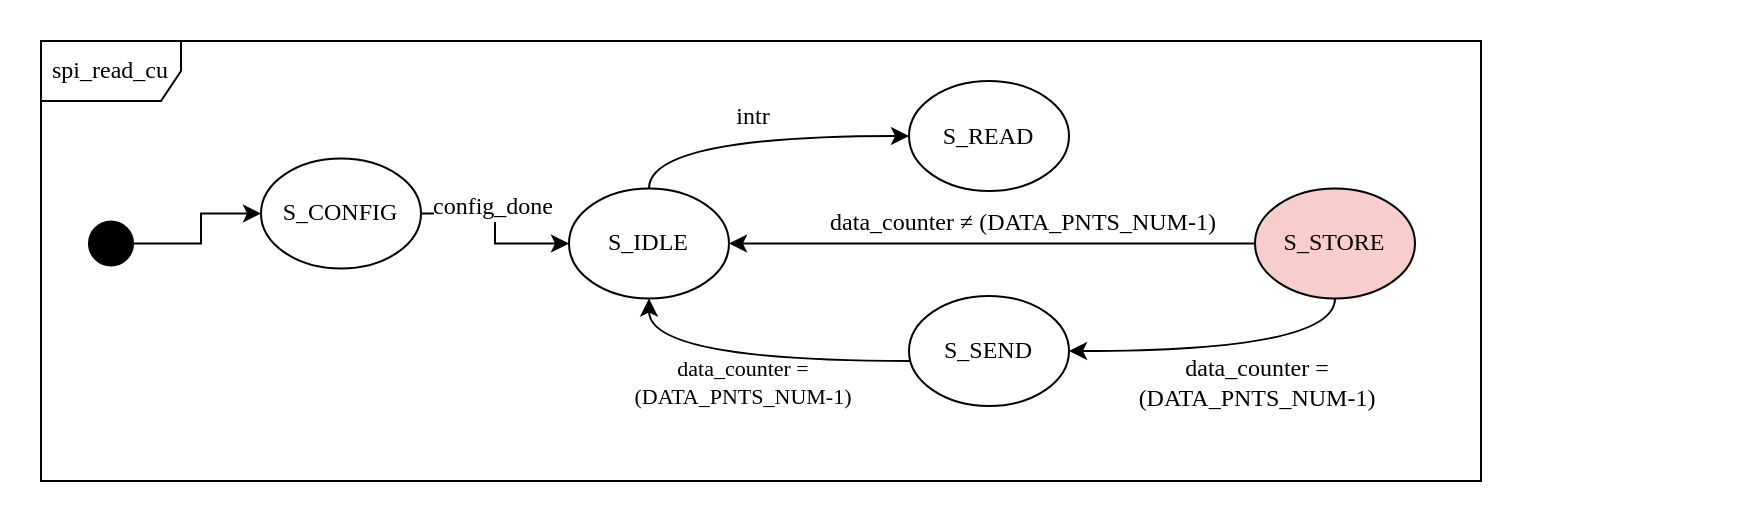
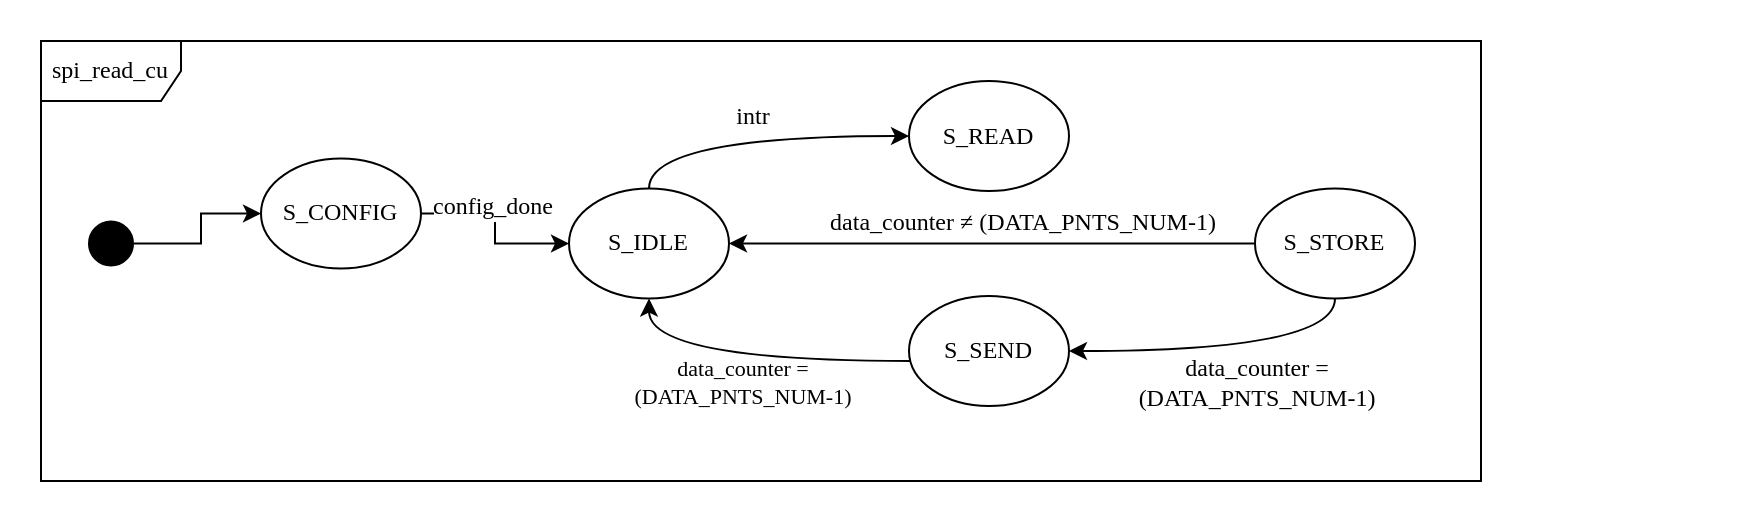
node "S_STORE": fillcolor #f8cecc -> #ffffff
